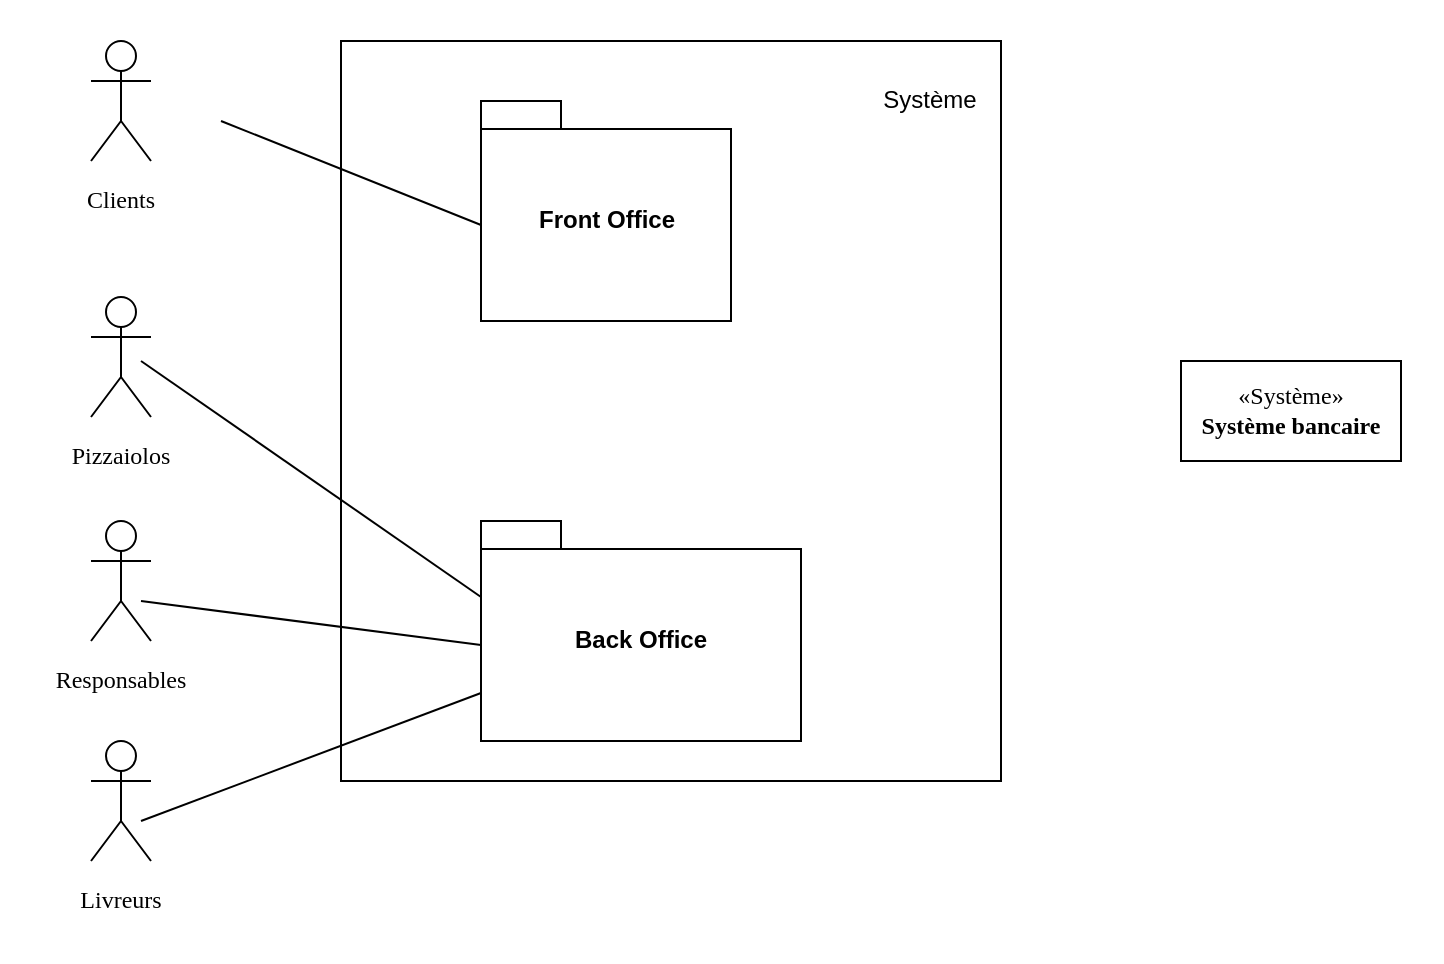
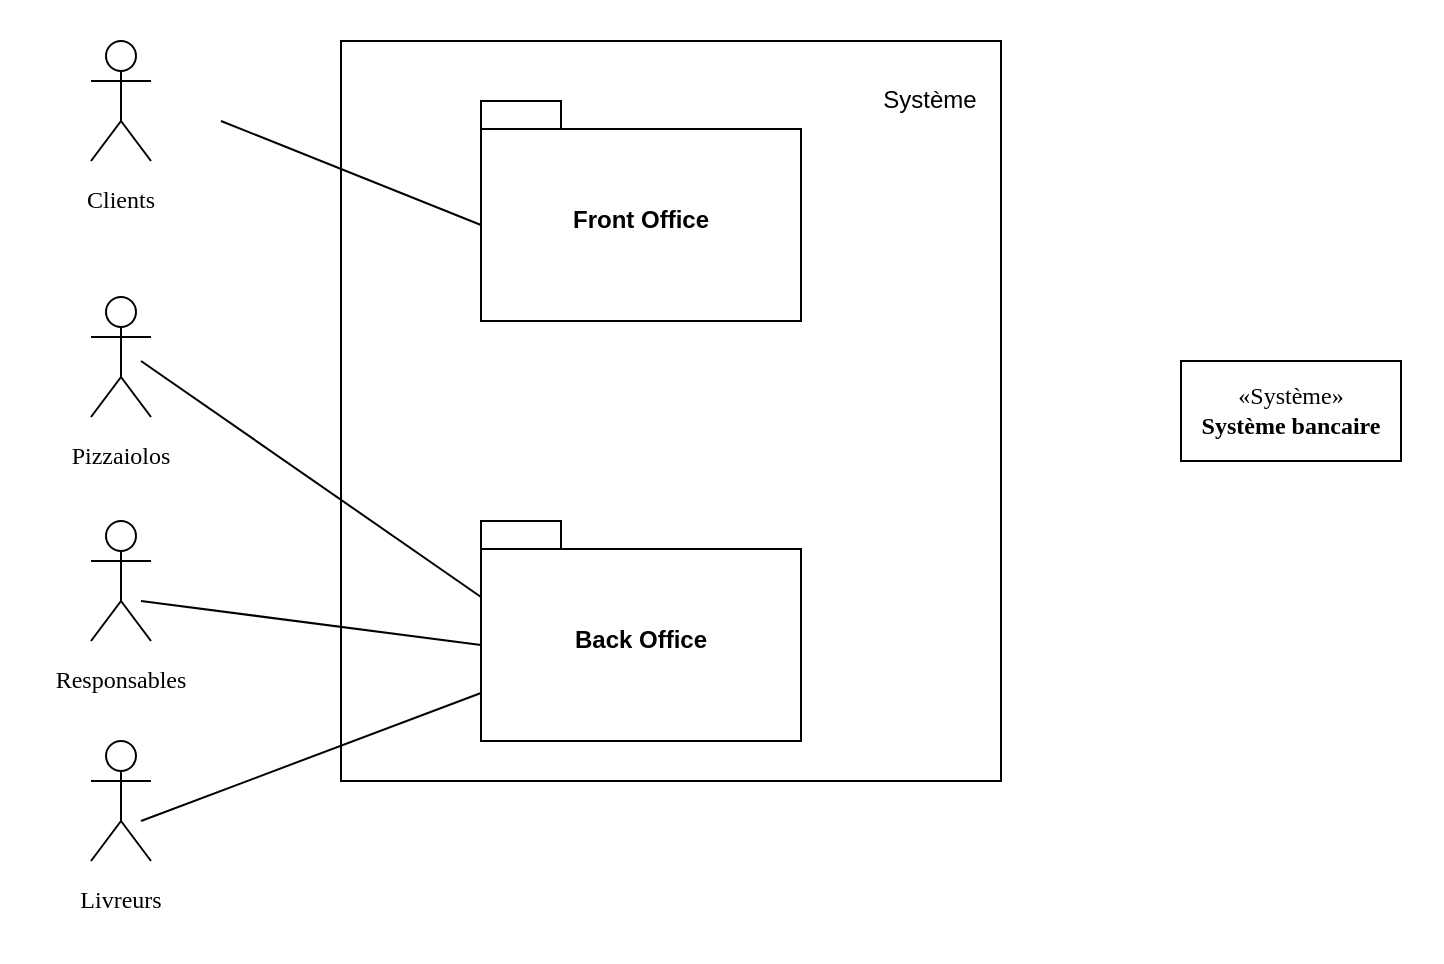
node "Front Office": size 250x220 -> 320x220
